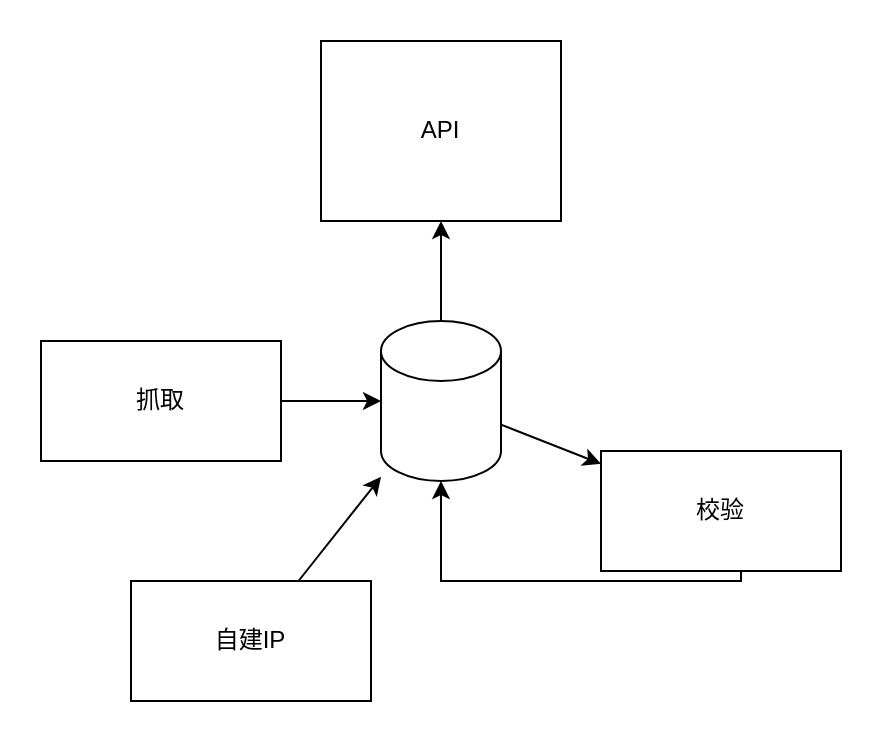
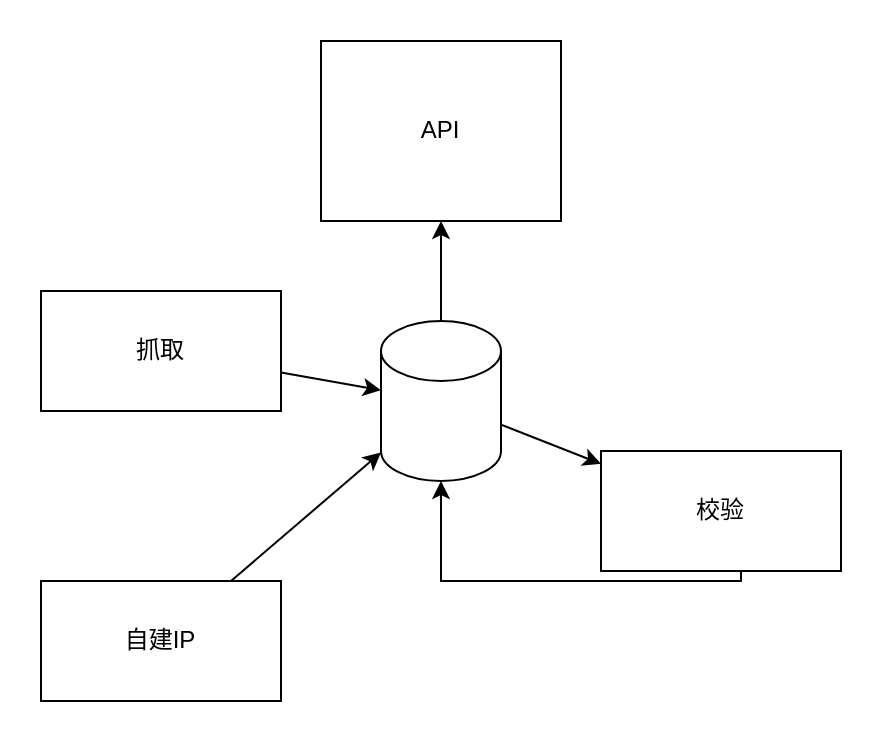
node "抓取": moved (161, 401) -> (161, 351)
node "自建IP": moved (251, 641) -> (161, 641)
